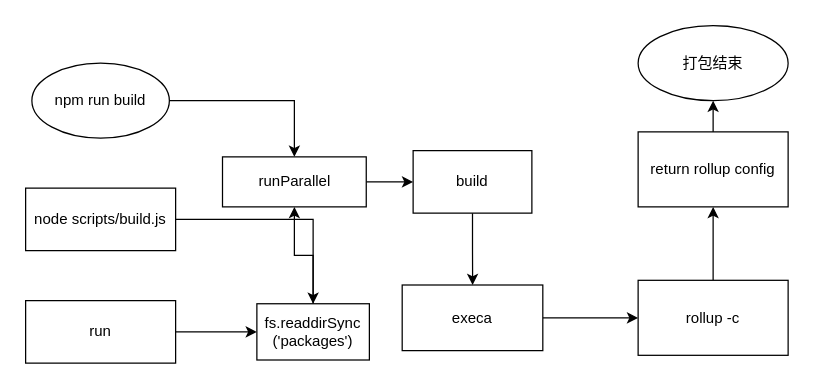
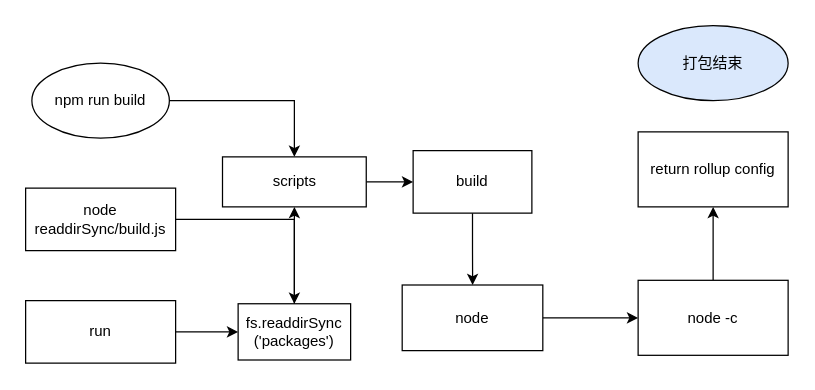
node "打包结束": fillcolor #ffffff -> #dae8fc
edge "return rollup config" -> "打包结束": removed
node "runParallel": label "runParallel" -> "scripts"
node "node scripts/build.js": label "node scripts/build.js" -> "node readdirSync/build.js"
node "execa": label "execa" -> "node"
node "rollup -c": label "rollup -c" -> "node -c"
node "fs.readdirSync ('packages')": moved (313, 332) -> (294, 332)
